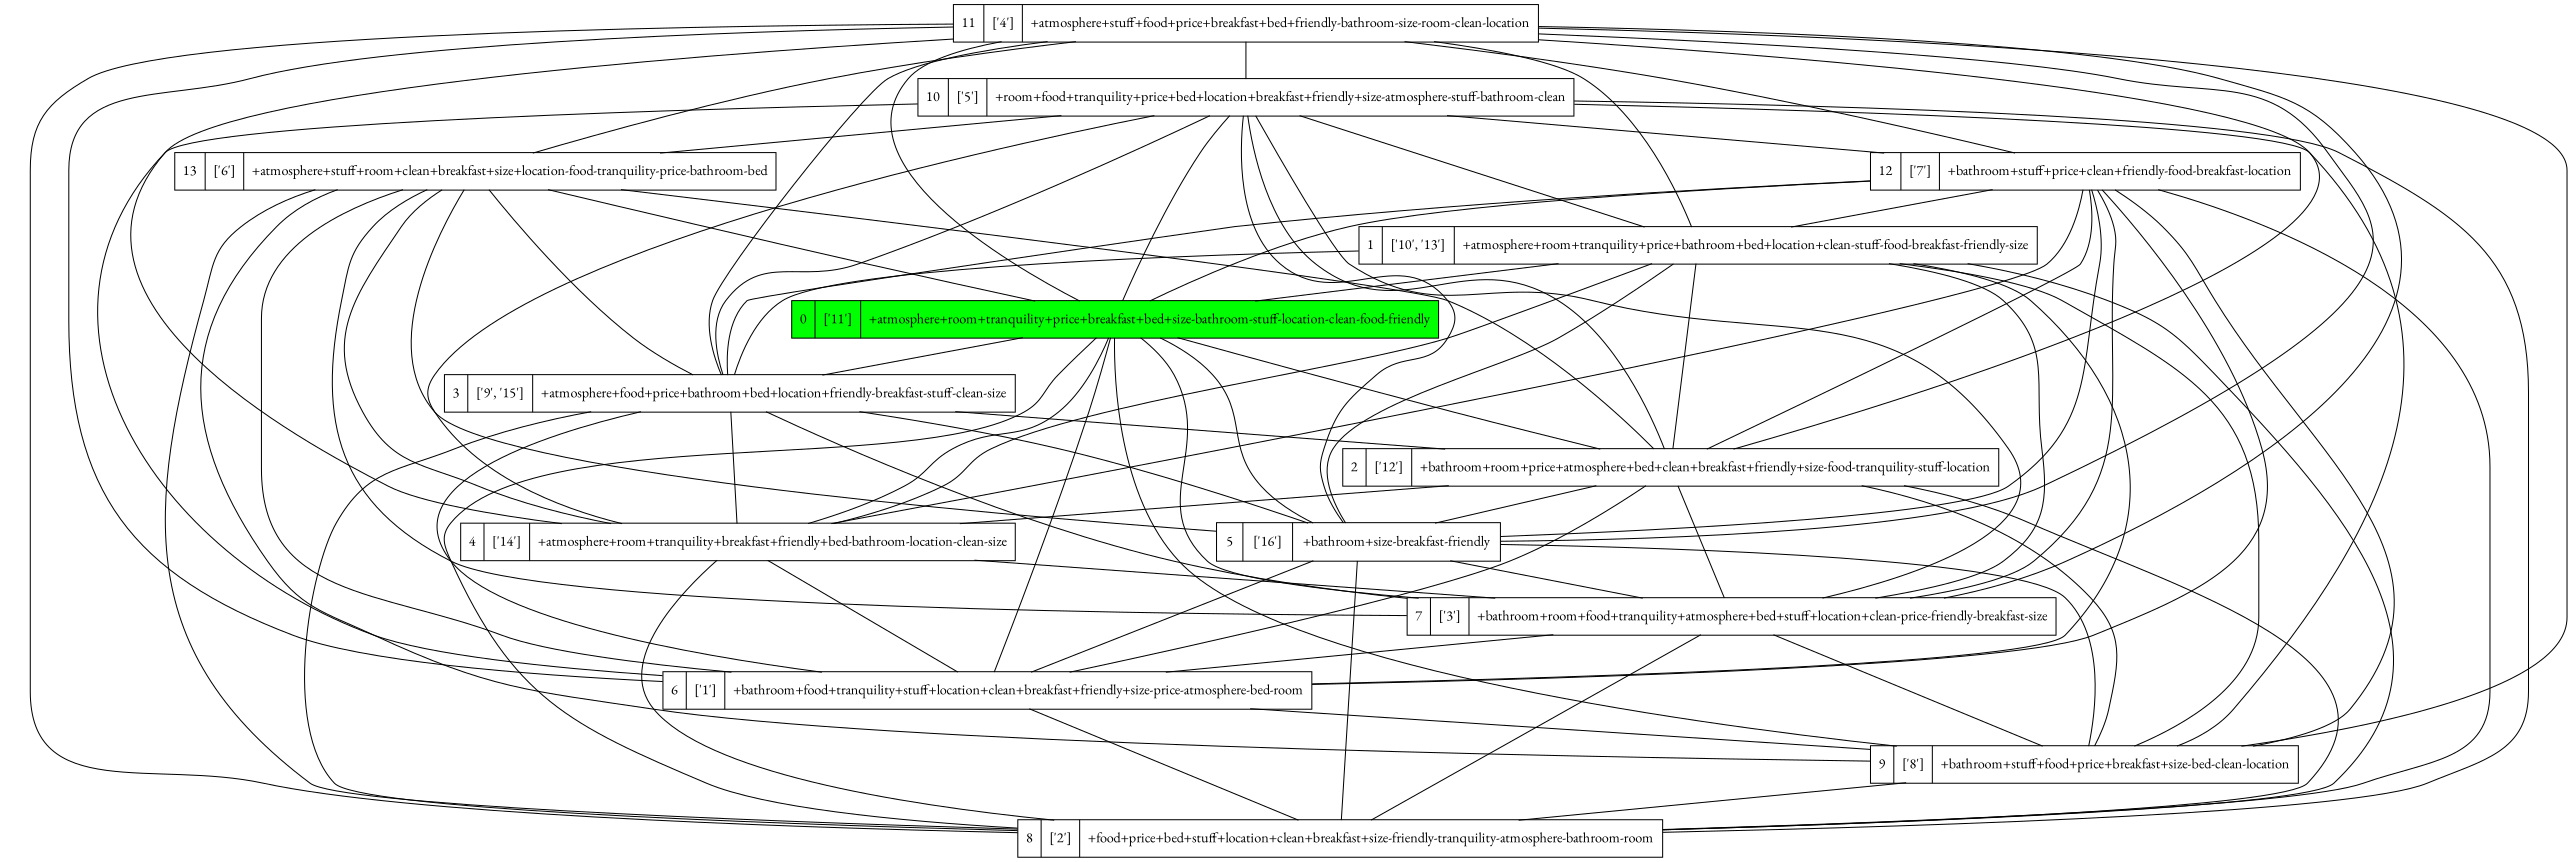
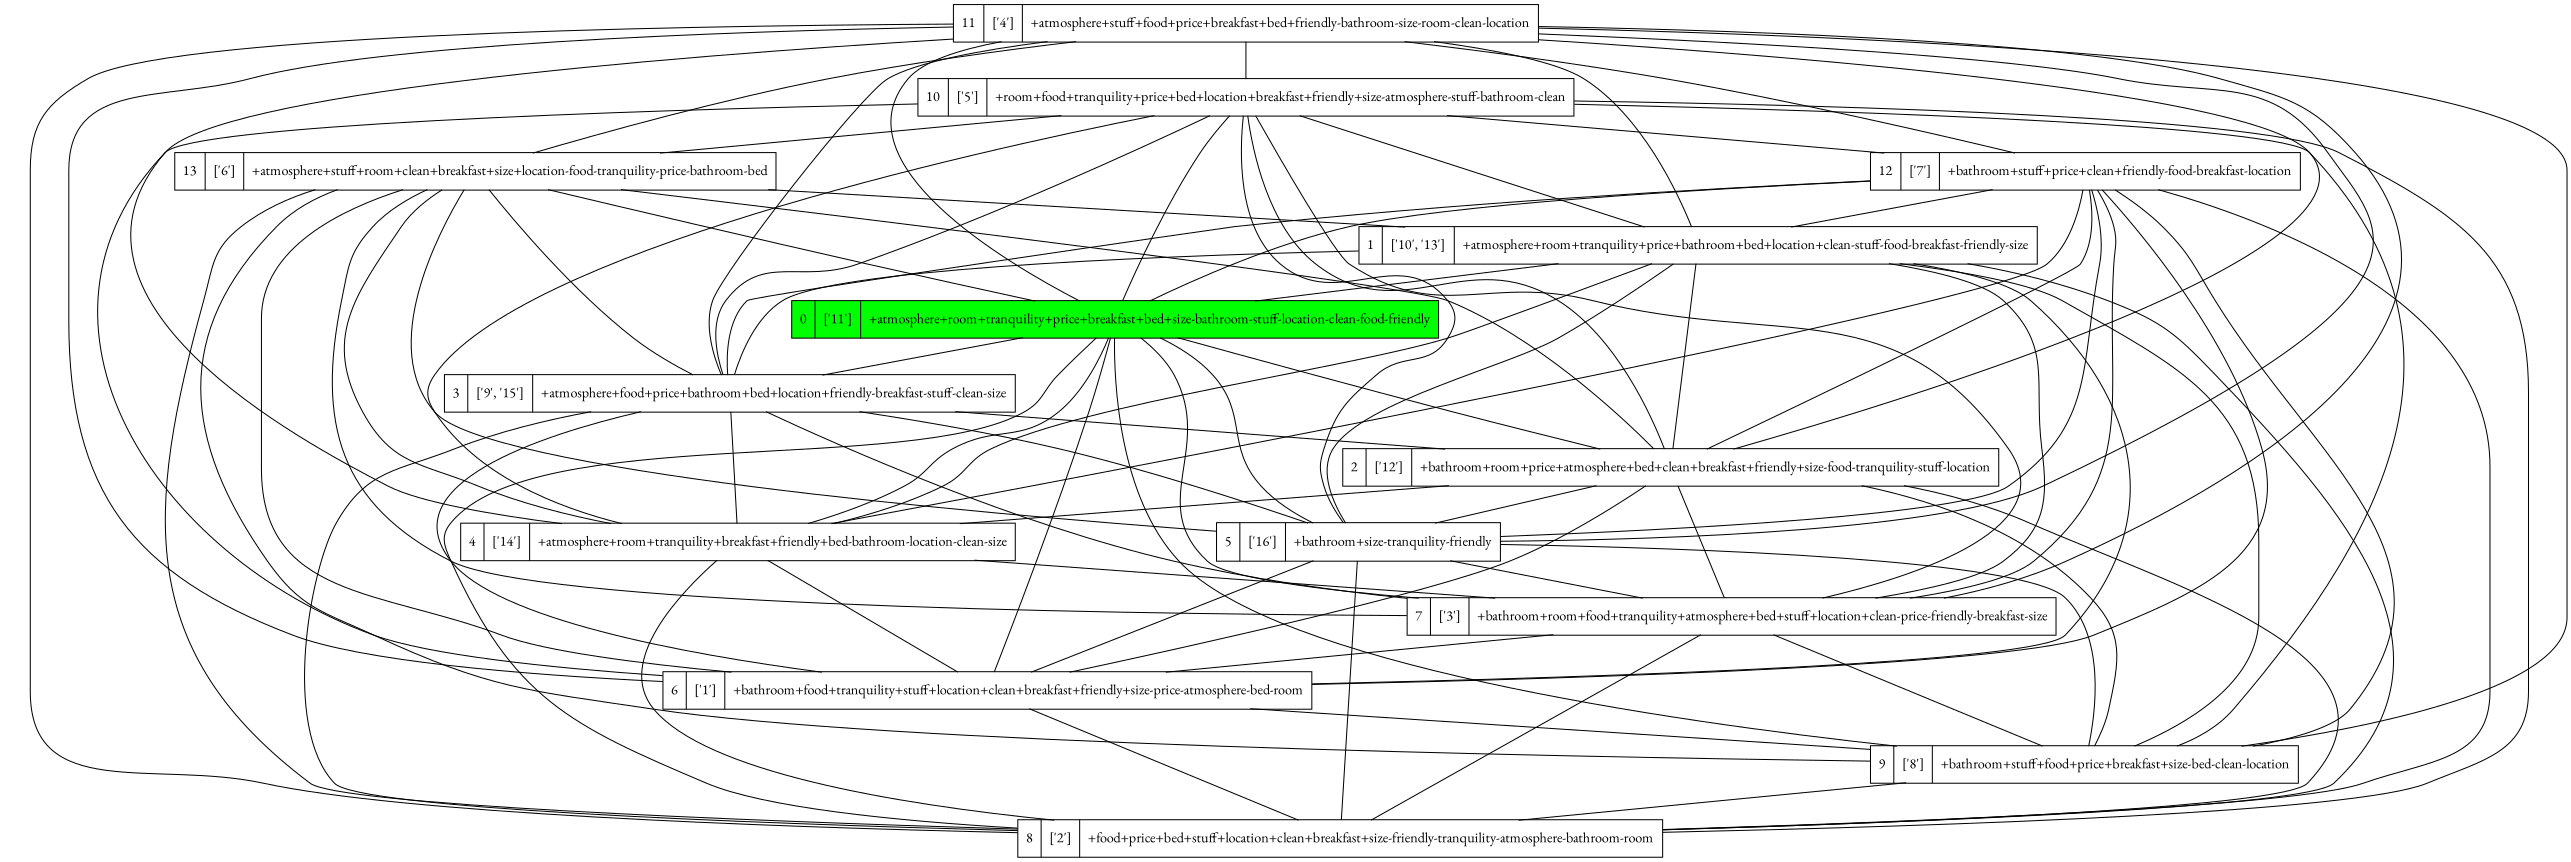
edge "13" -- "1": added
node "5": text "+bathroom+size-breakfast-friendly" -> "+bathroom+size-tranquility-friendly"
